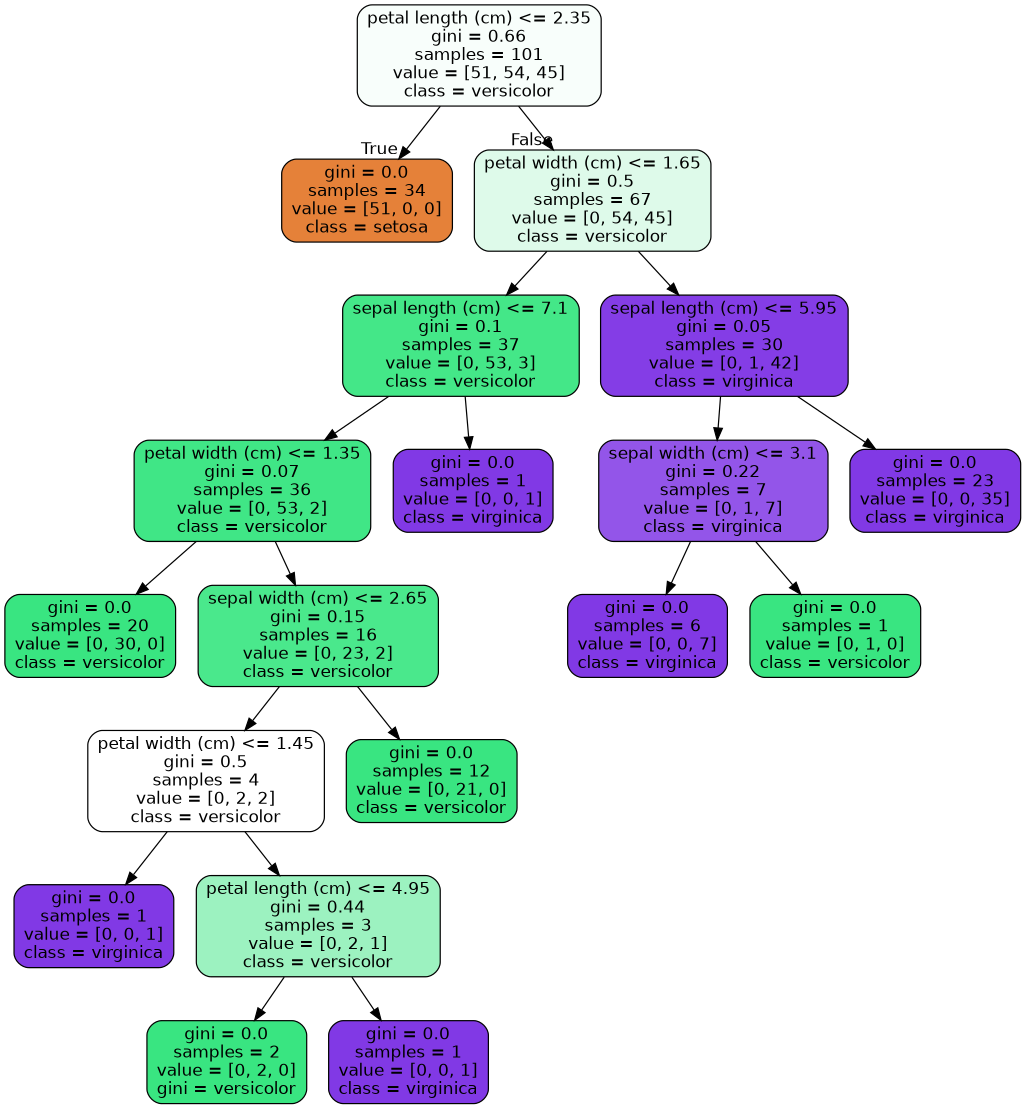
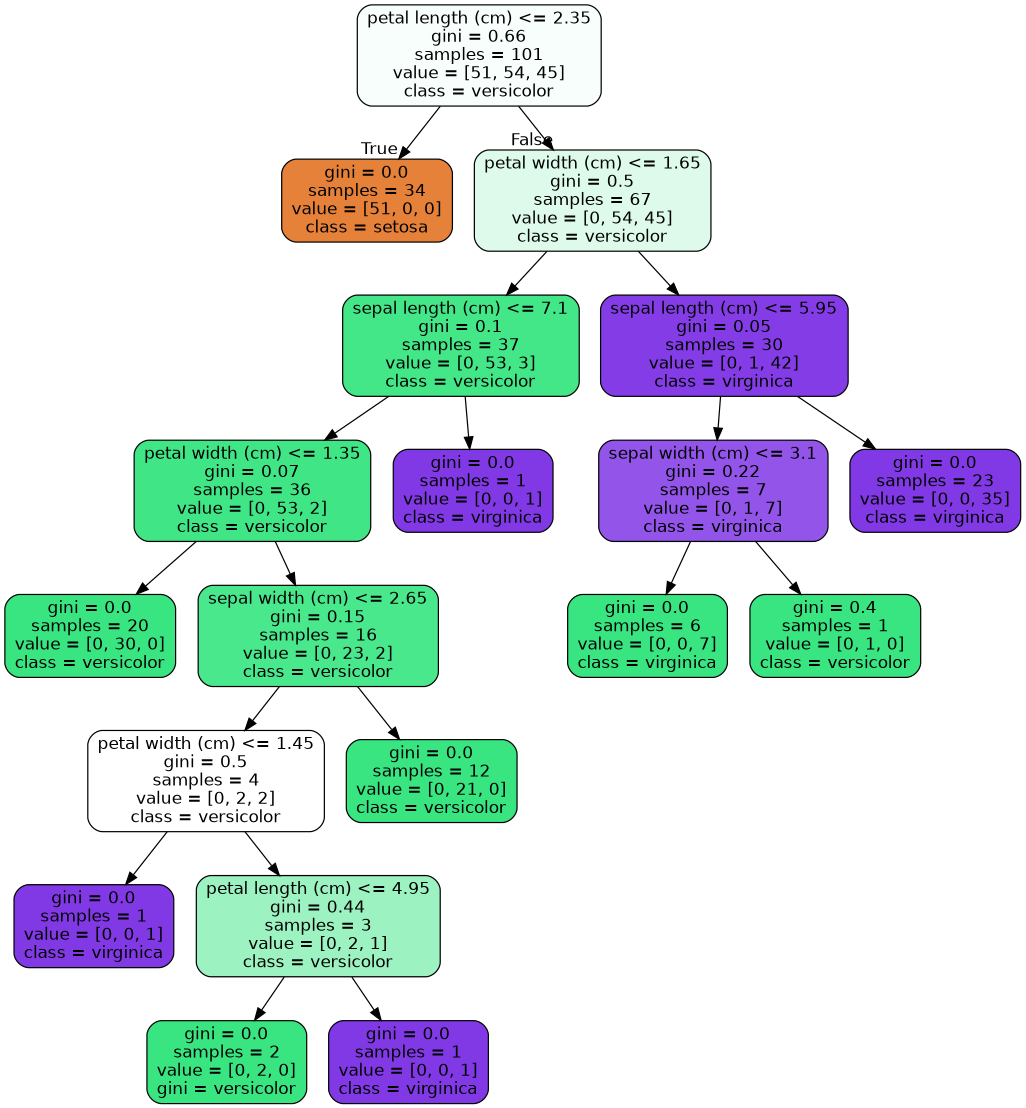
node "gini = 0.0 samples = 6 value = [0, 0, 7] class = virginica": fillcolor #8139e5ff -> #39e581ff
node "gini = 0.0 samples = 1 value = [0, 1, 0] class = versicolor": label "gini = 0.0 samples = 1 value = [0, 1, 0] class = versicolor" -> "gini = 0.4 samples = 1 value = [0, 1, 0] class = versicolor"
